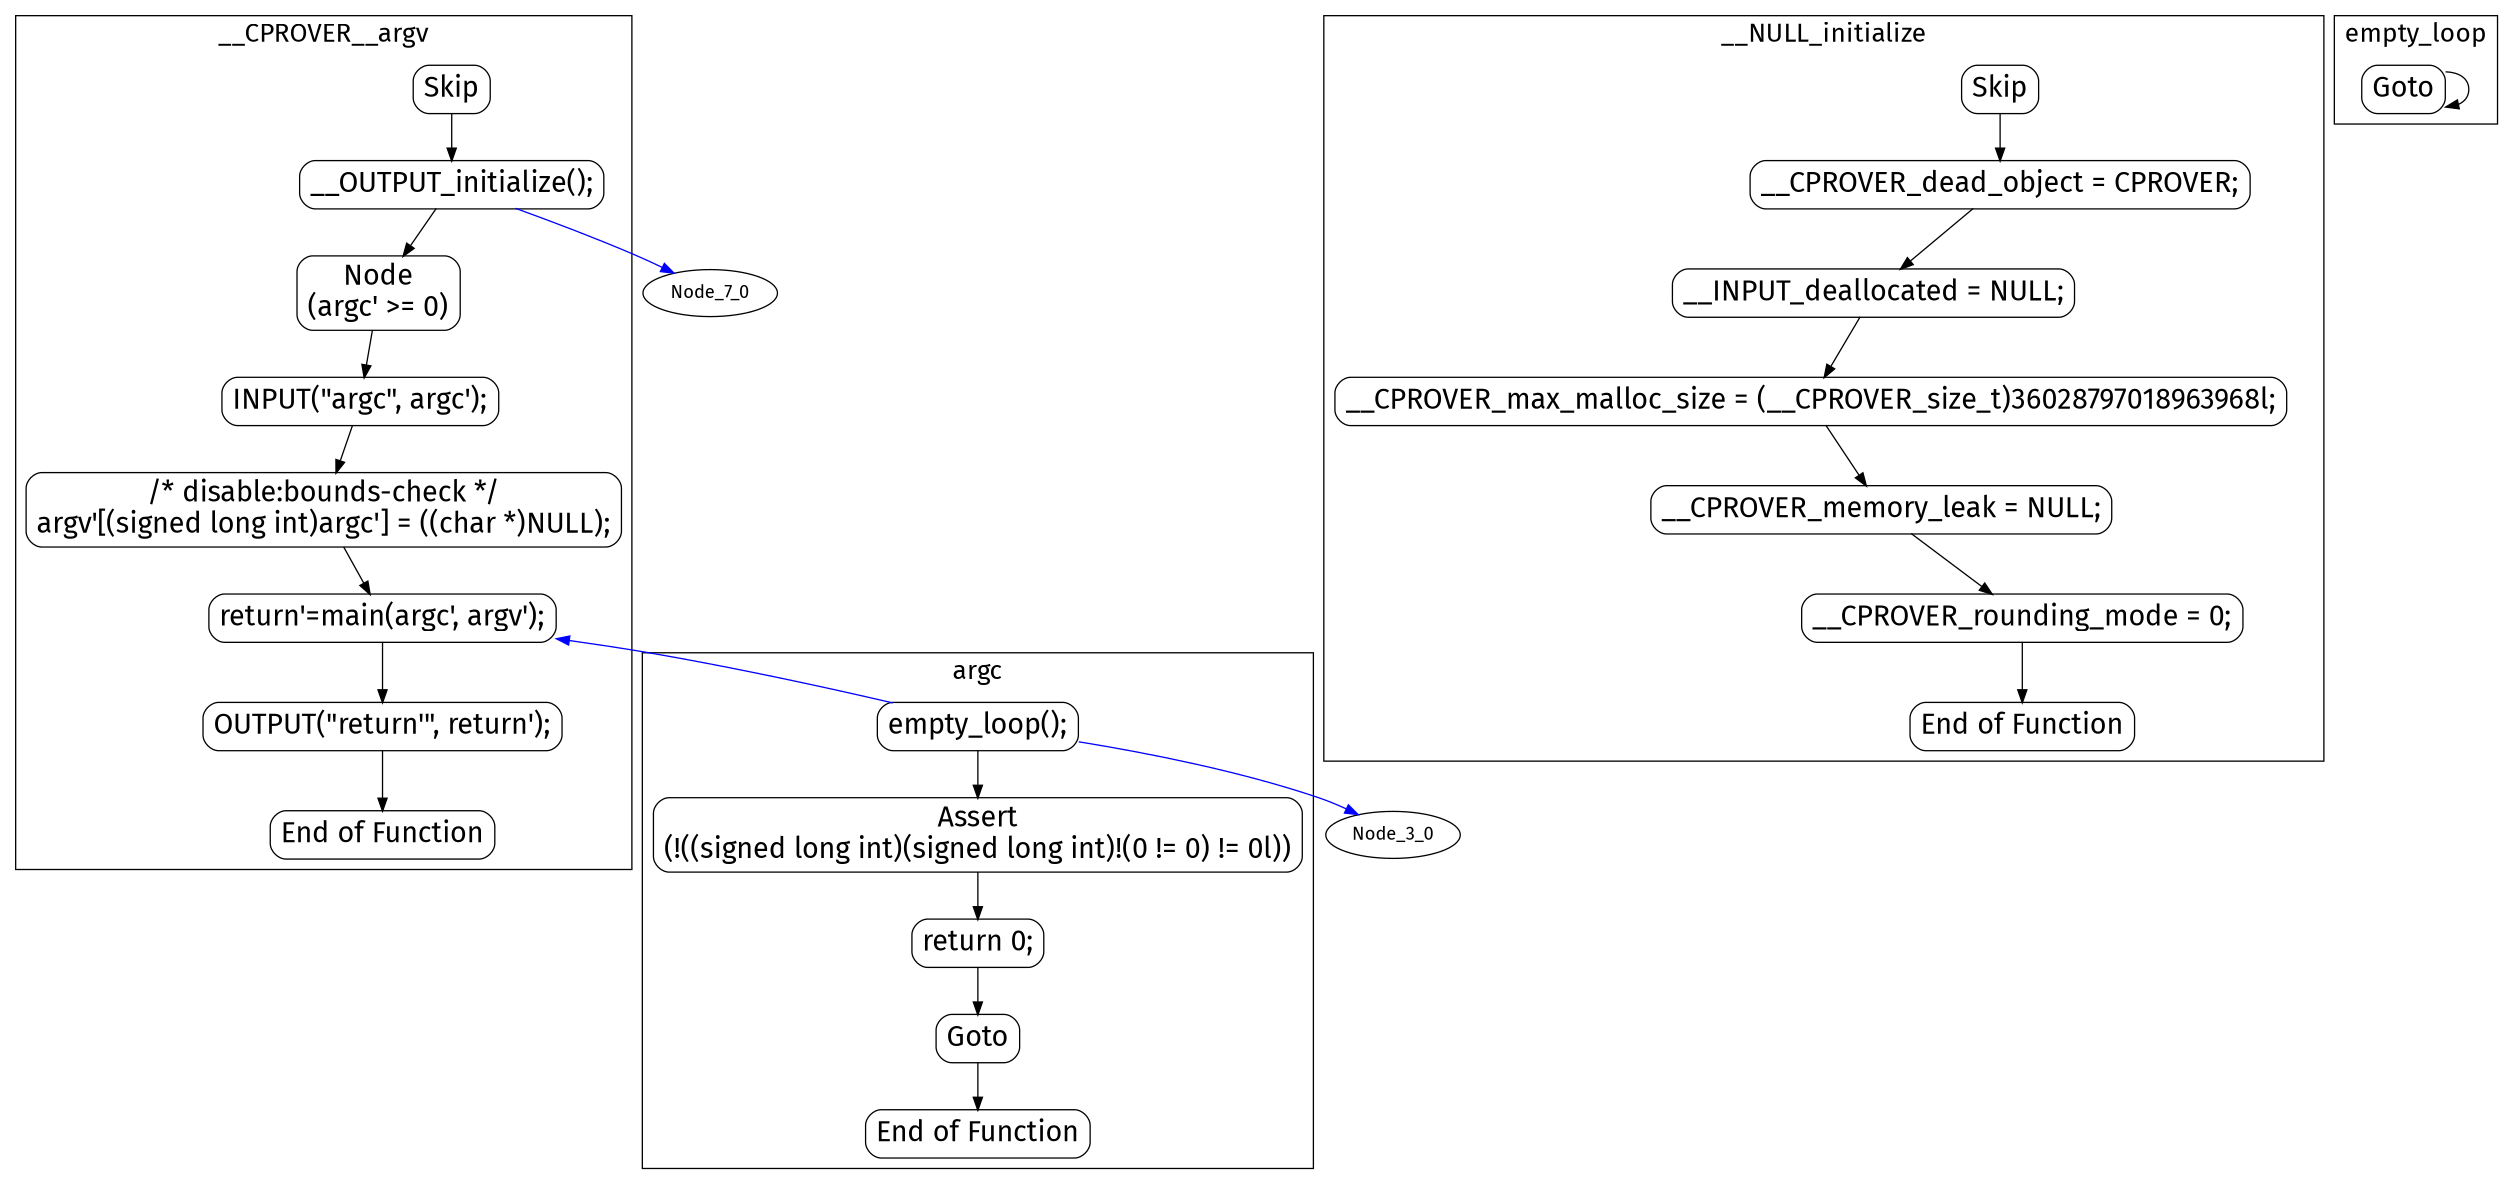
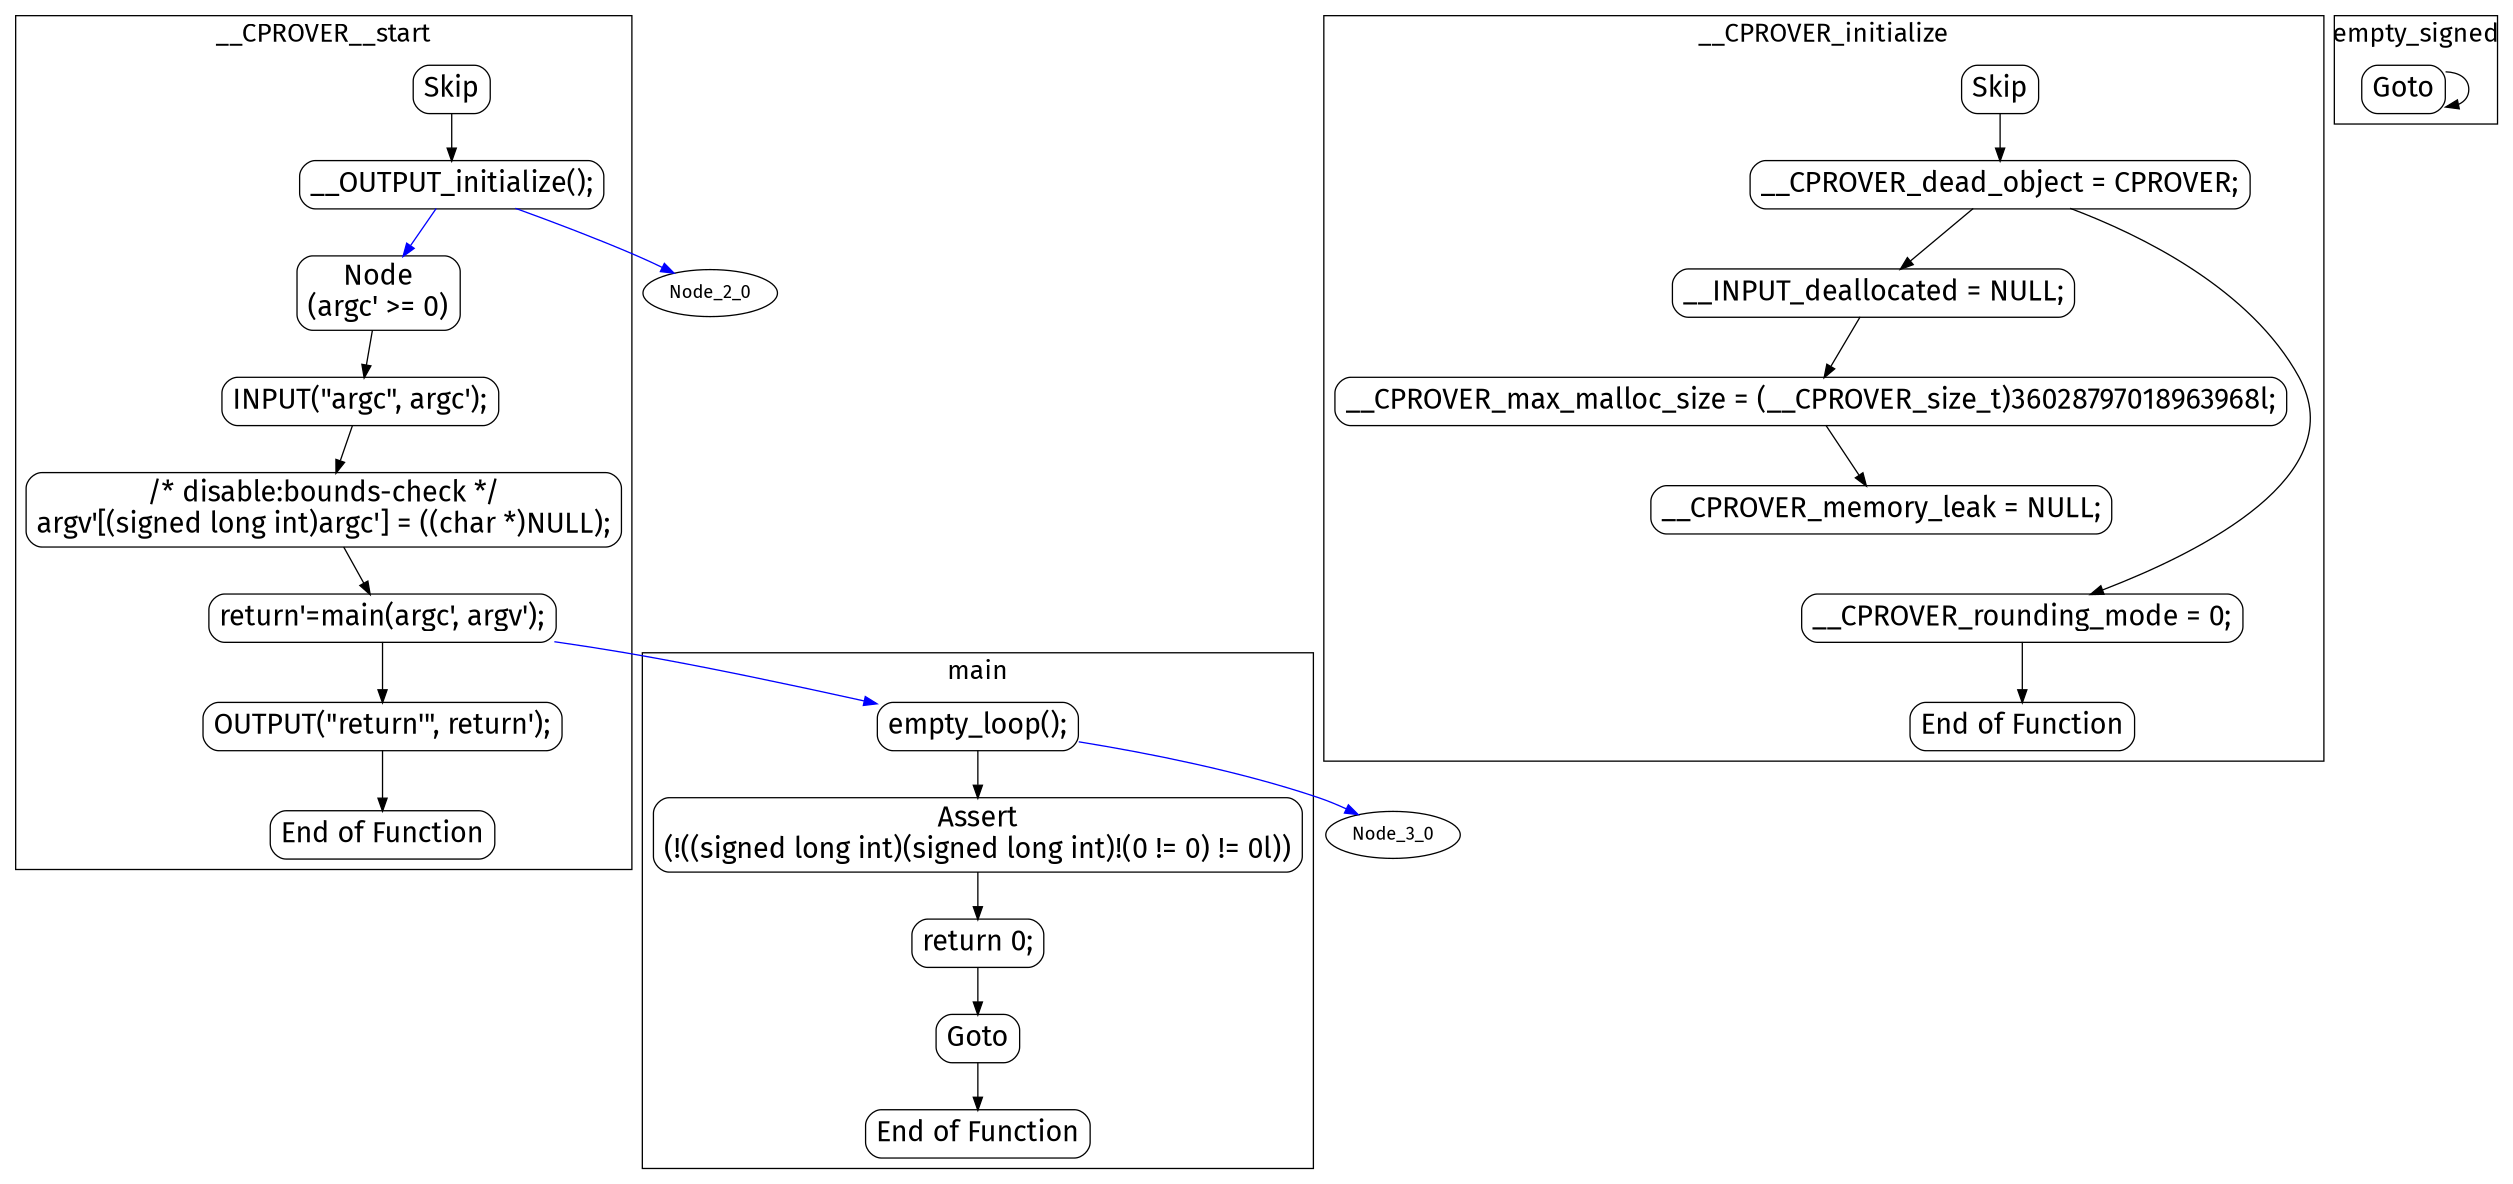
cluster "__CPROVER__argv": label "__CPROVER__argv" -> "__CPROVER__start"
cluster "__NULL_initialize": label "__NULL_initialize" -> "__CPROVER_initialize"
cluster "empty_loop": label "empty_loop" -> "empty_signed"
edge "__OUTPUT_initialize();" -> "Node (argc' >= 0)": color black -> blue
node "Node_7_0": label "Node_7_0" -> "Node_2_0"
edge "__CPROVER_memory_leak = NULL;" -> "__CPROVER_rounding_mode = 0;": now "__CPROVER_dead_object = CPROVER;" -> "__CPROVER_rounding_mode = 0;"
edge "empty_loop();" -> "return'=main(argc', argv');": reversed
cluster "argc": label "argc" -> "main"
